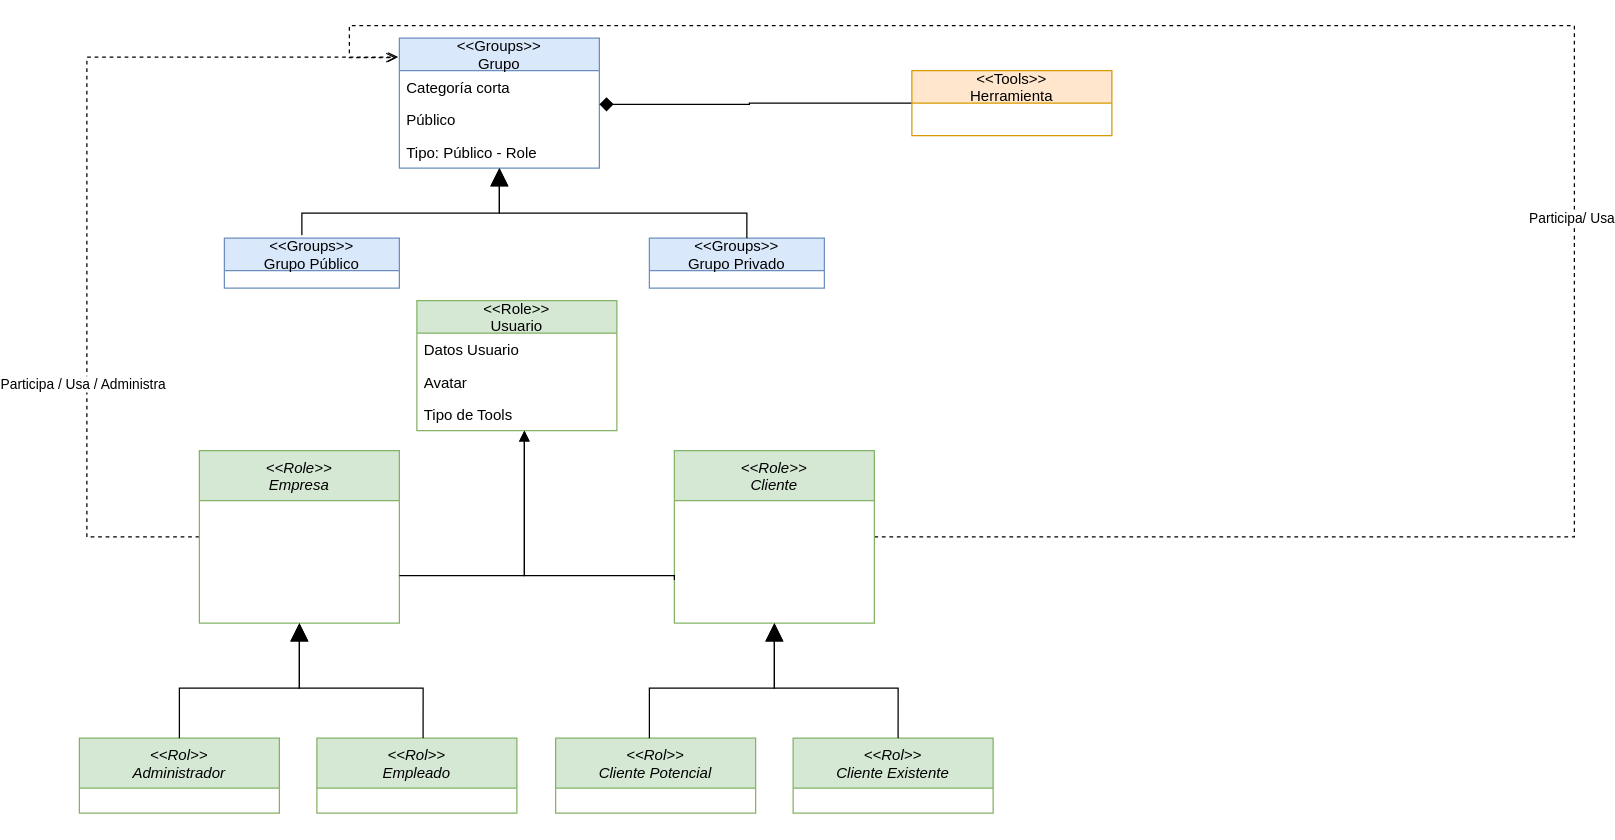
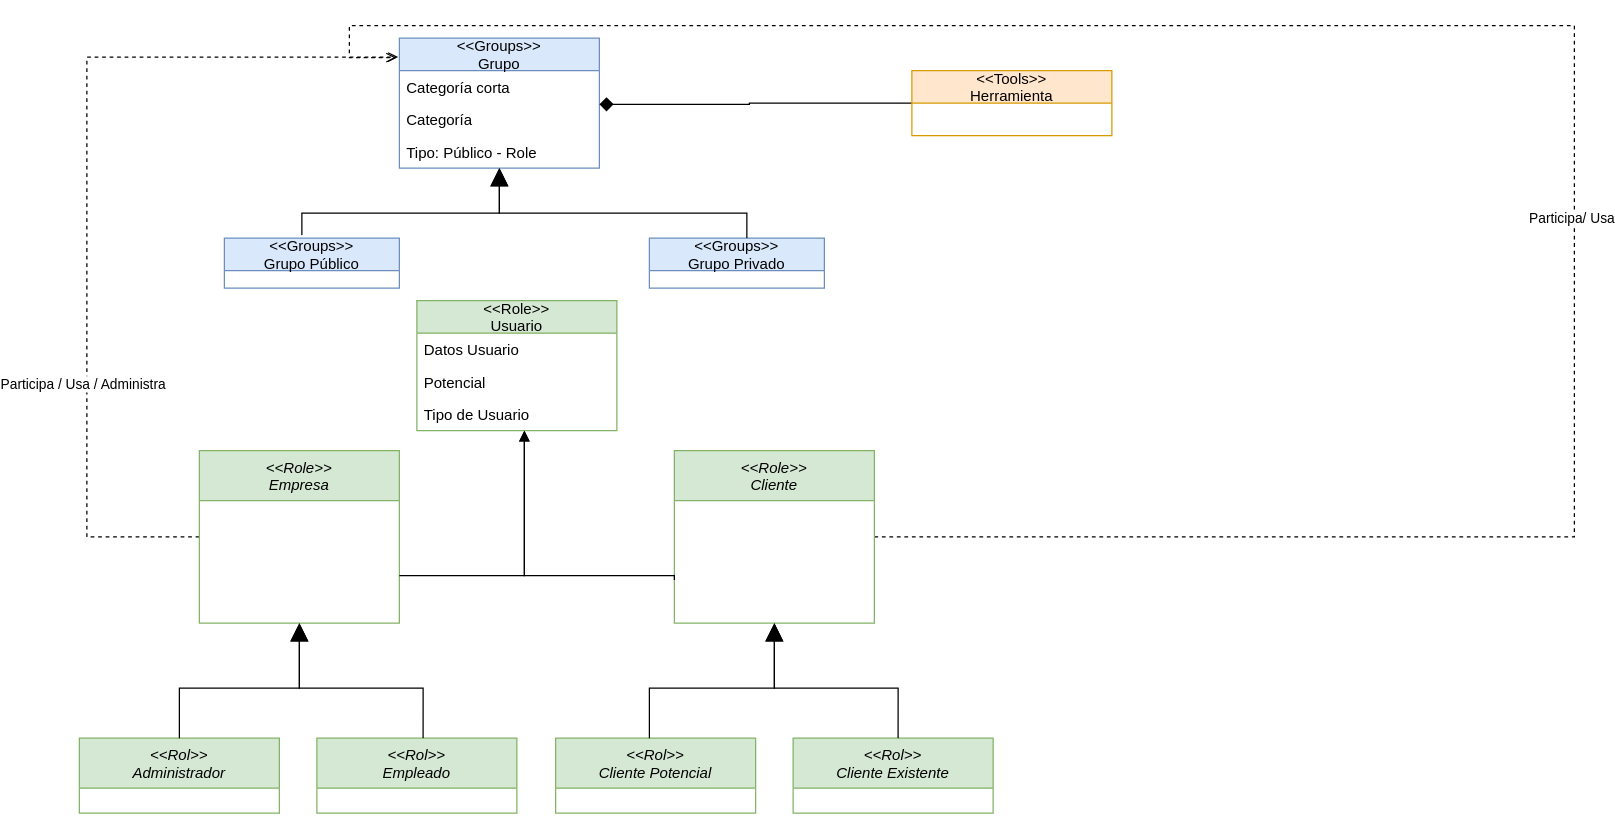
node "Público": label "Público" -> "Categoría"
node "Avatar": label "Avatar" -> "Potencial"
node "Tipo de Tools": label "Tipo de Tools" -> "Tipo de Usuario"
